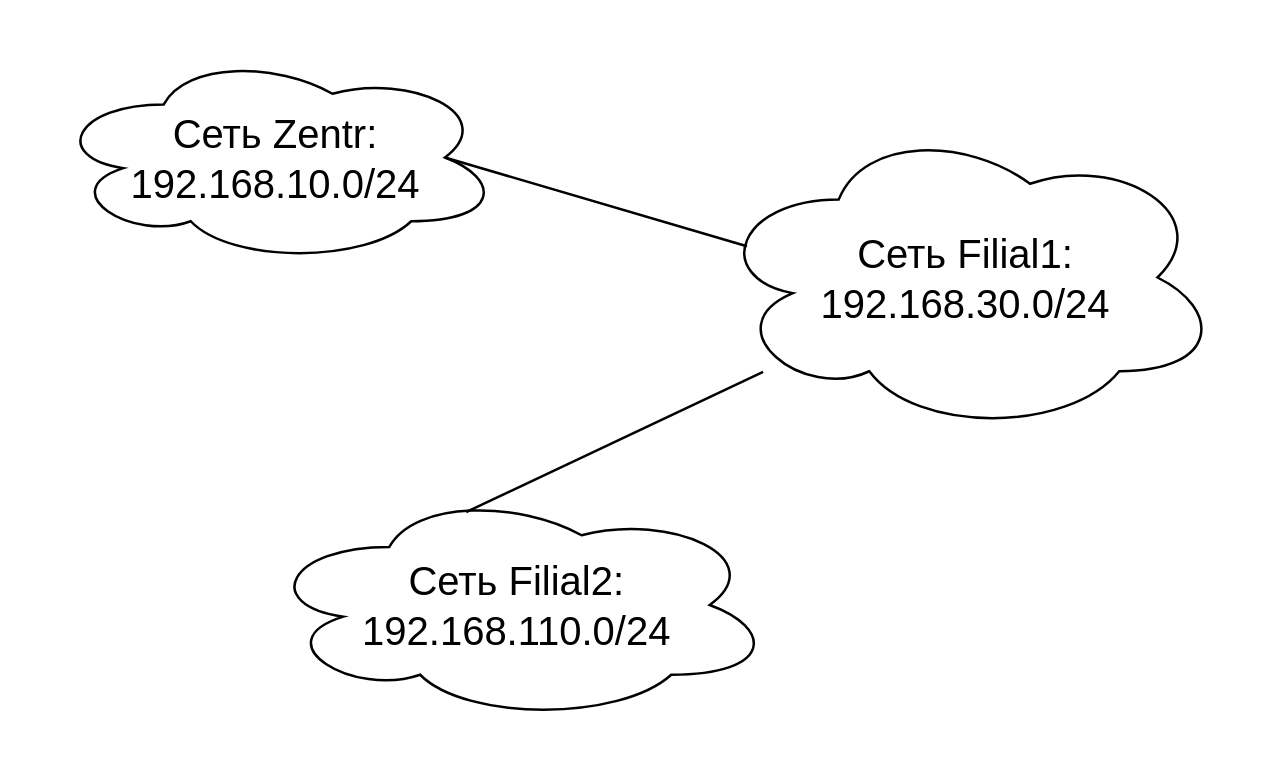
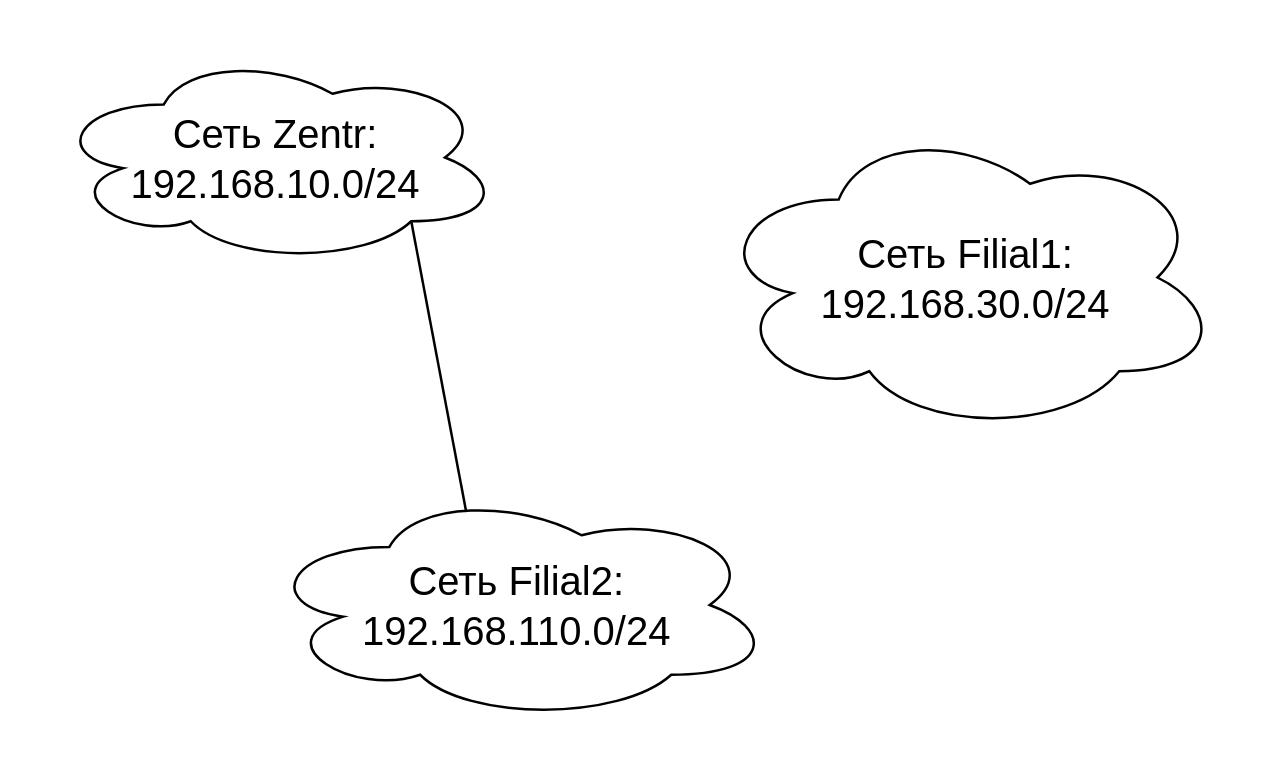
edge "Сеть Zentr: 192.168.10.0/24" -- "Сеть Filial1: 192.168.30.0/24": removed
edge "Сеть Filial1: 192.168.30.0/24" -- "Сеть Filial2: 192.168.110.0/24": now "Сеть Zentr: 192.168.10.0/24" -- "Сеть Filial2: 192.168.110.0/24"
